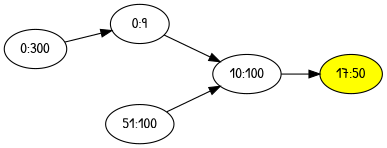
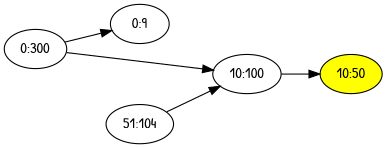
edge "0:9" -> "10:100": now "0:300" -> "10:100"
node "17:50": label "17:50" -> "10:50"
node "51:100": label "51:100" -> "51:104"
